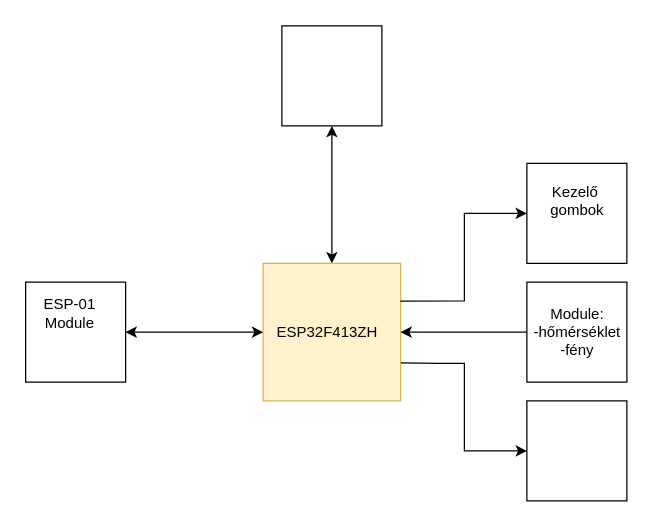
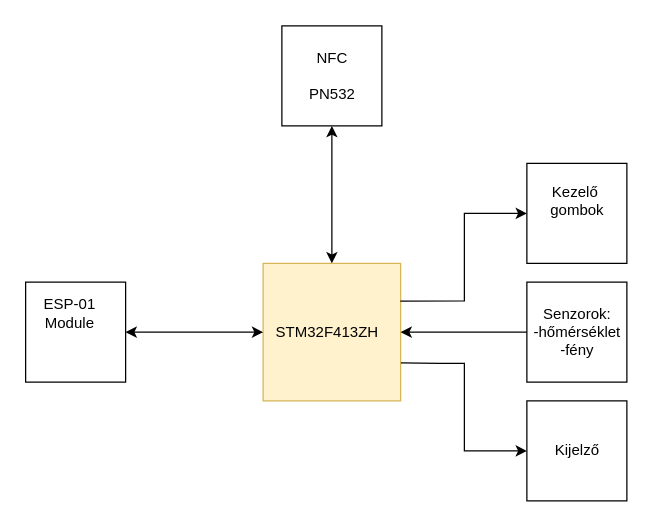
node "NFC PN532": added
node "ESP32F413ZH": label "ESP32F413ZH" -> "STM32F413ZH"
node "Module: -hőmérséklet -fény": label "Module: -hőmérséklet -fény" -> "Senzorok: -hőmérséklet -fény"
node "Kijelző": added
